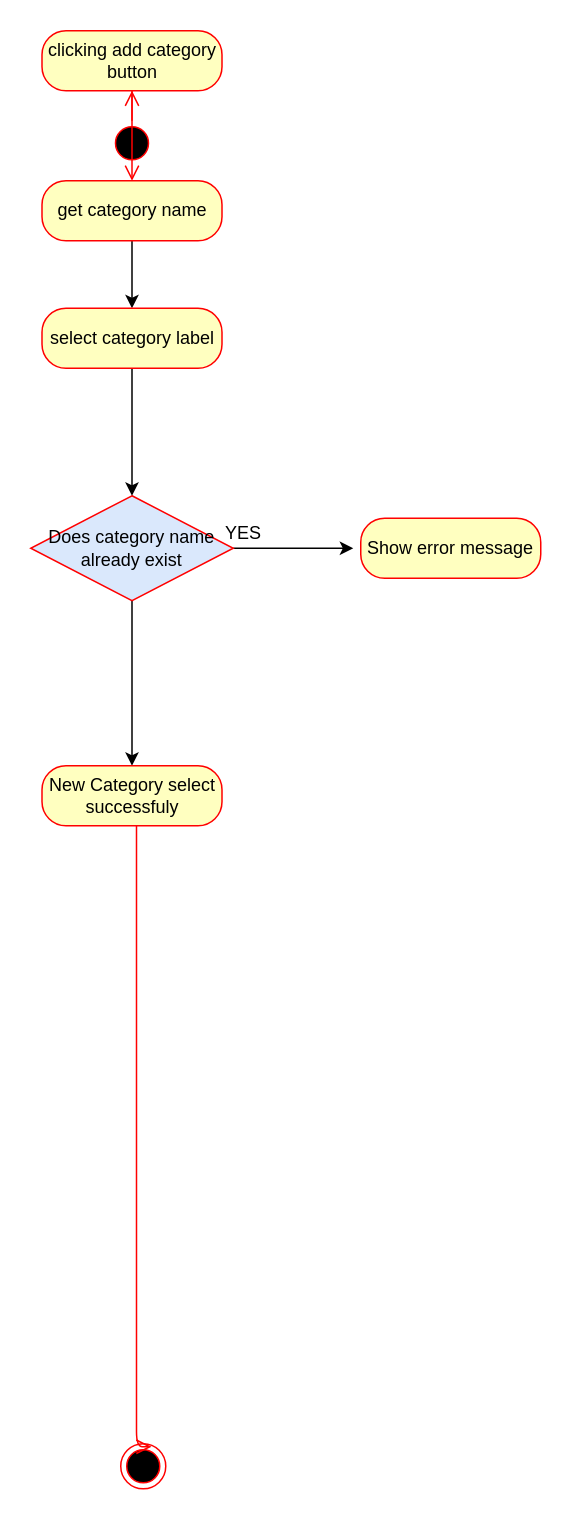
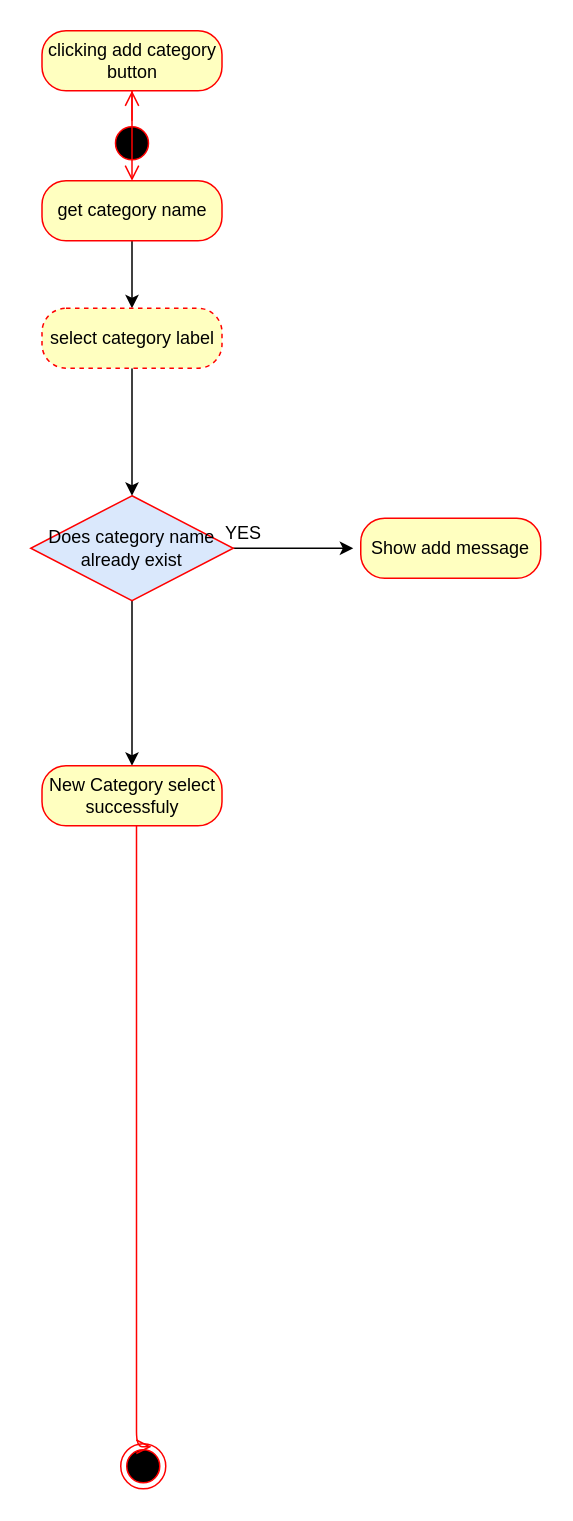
node "select category label": style solid -> dashed
node "Show error message": label "Show error message" -> "Show add message"
